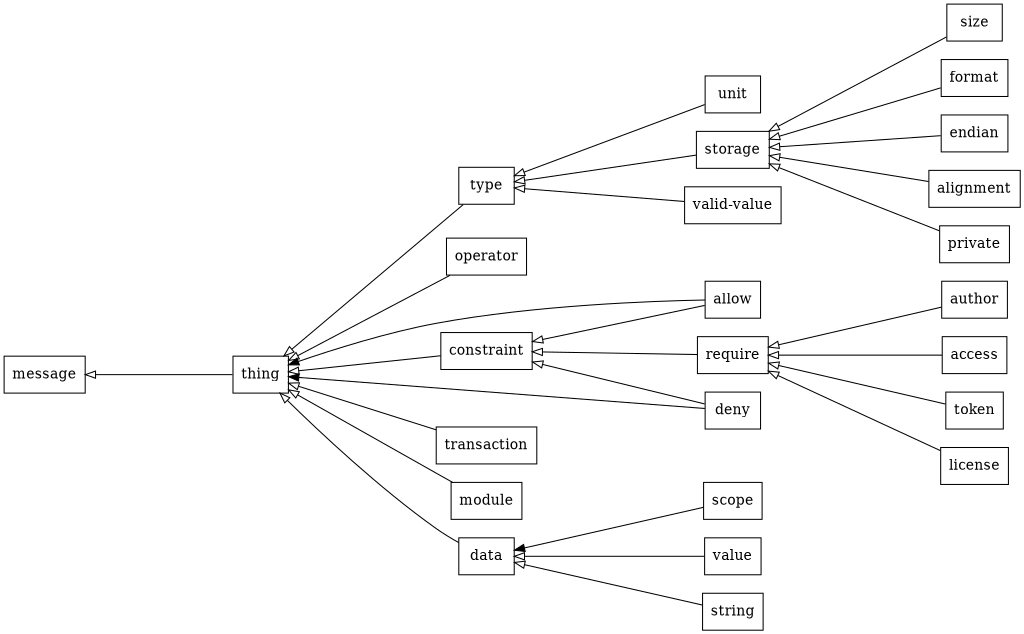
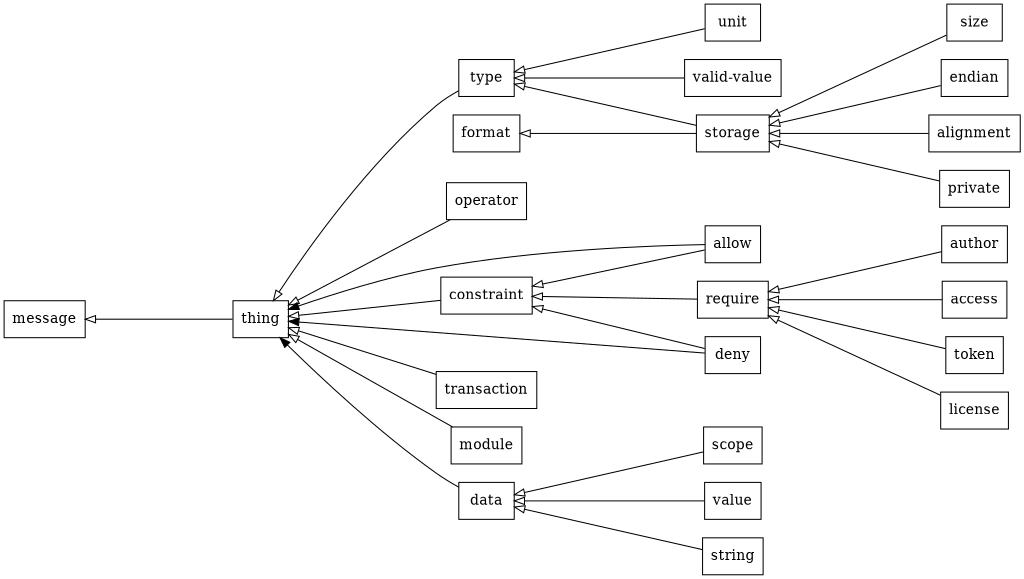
edge "format" -> "storage": reversed
edge "data" -> "thing": arrowhead empty -> normal
edge "scope" -> "data": arrowhead normal -> empty
